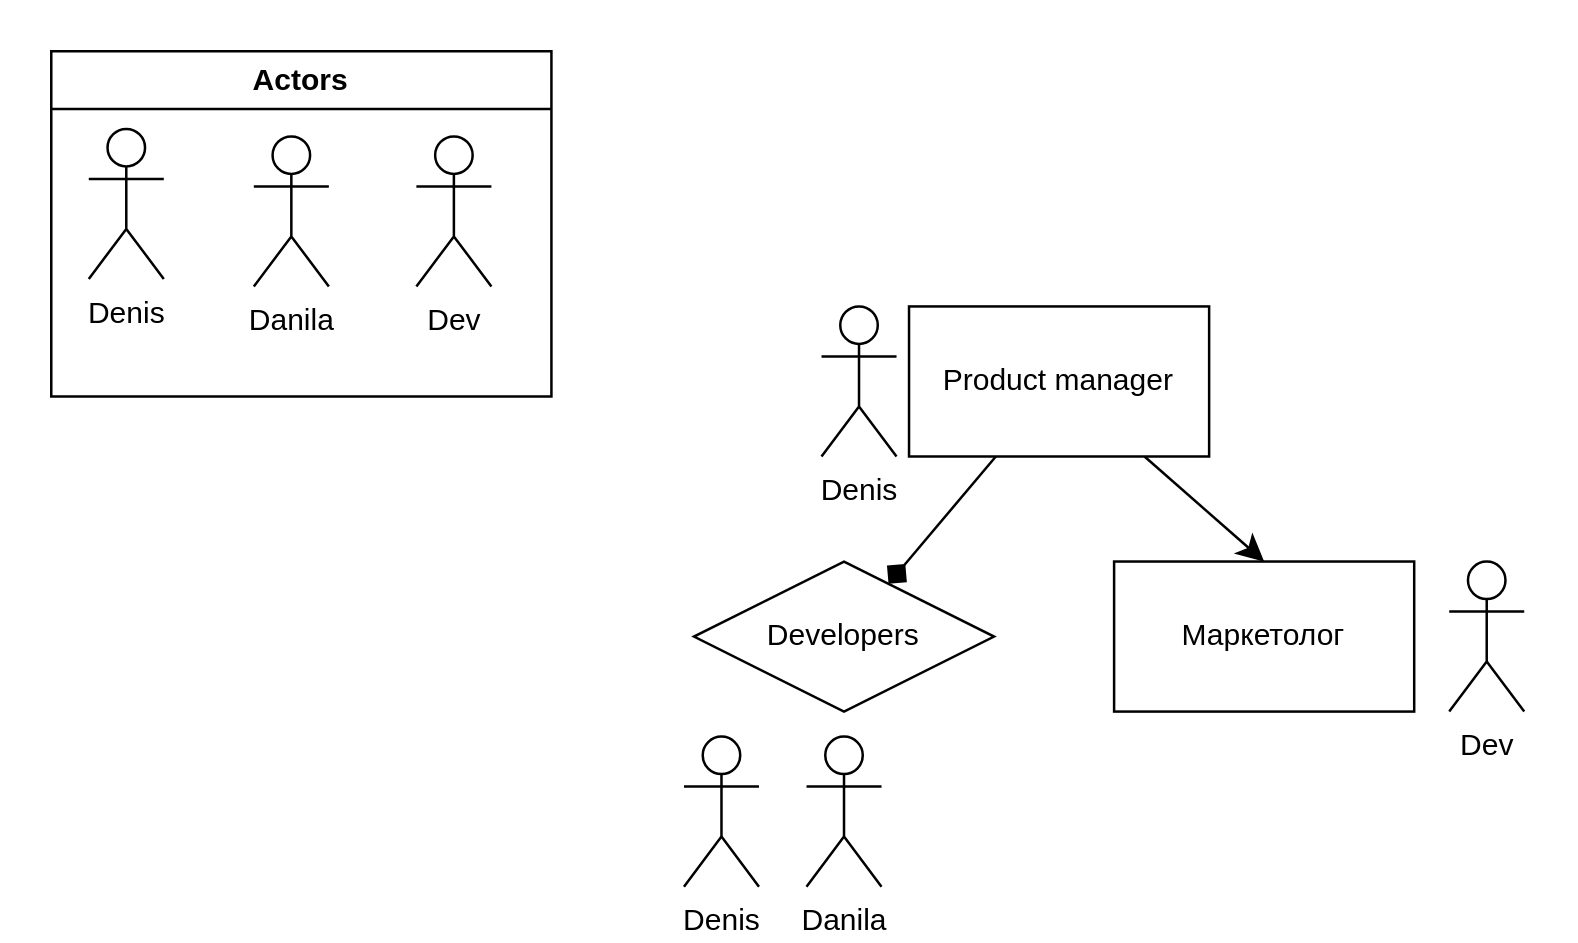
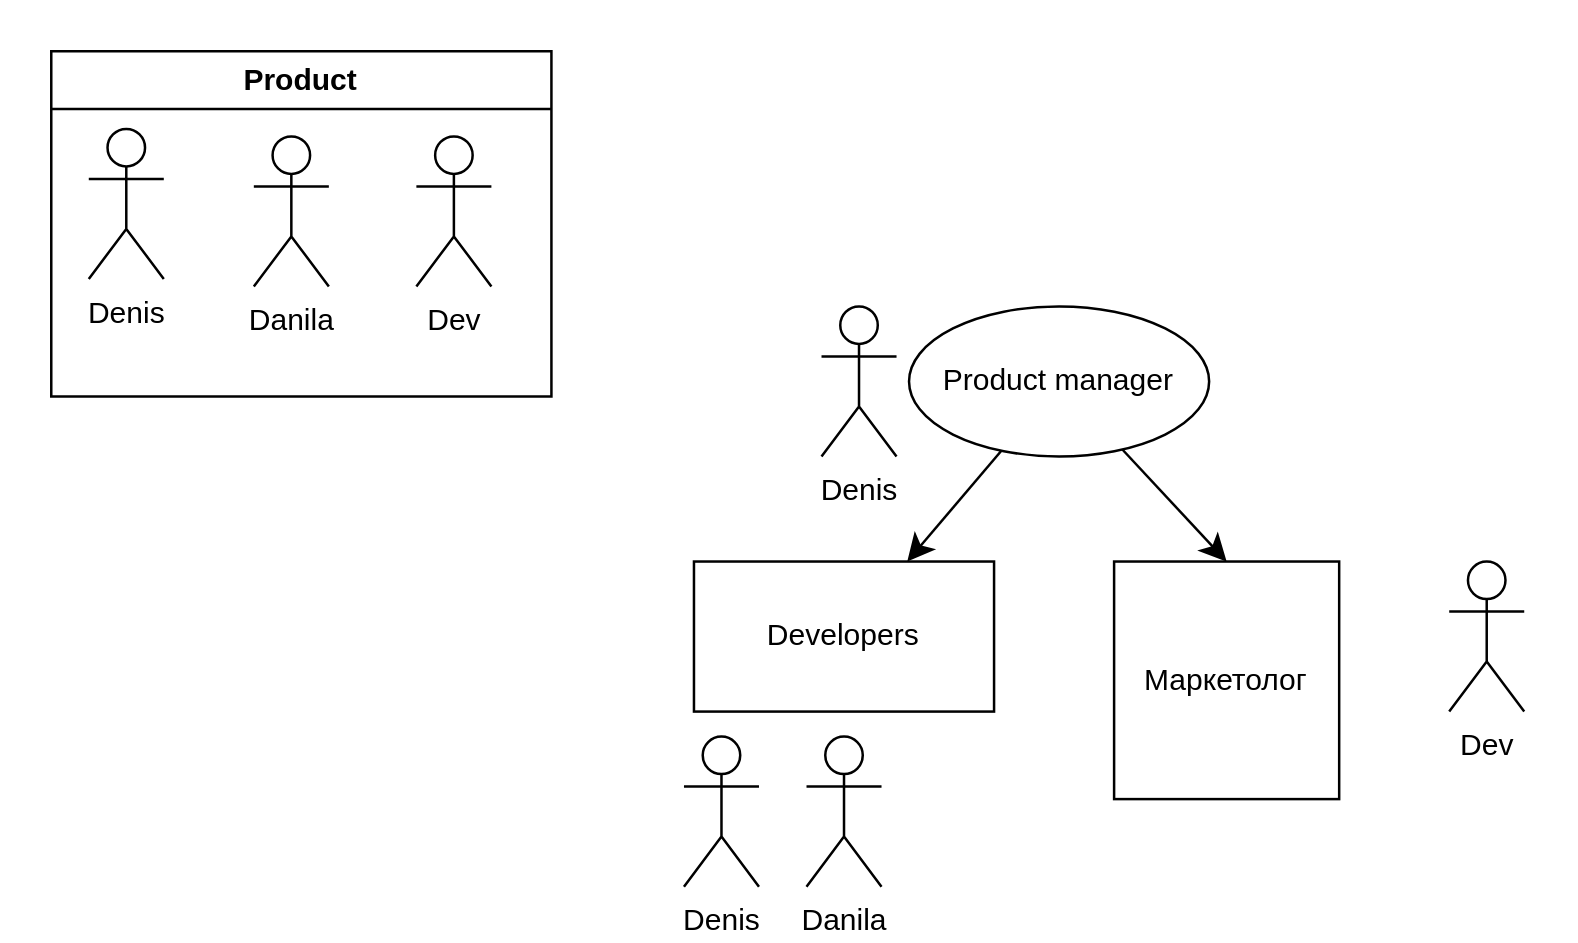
node "Actors": label "Actors" -> "Product"
node "Product manager": shape rectangle -> ellipse
edge "Product manager" -> "Developers": arrowhead diamond -> classic
node "Developers": shape diamond -> rectangle
node "Маркетолог": size 300x150 -> 225x238
